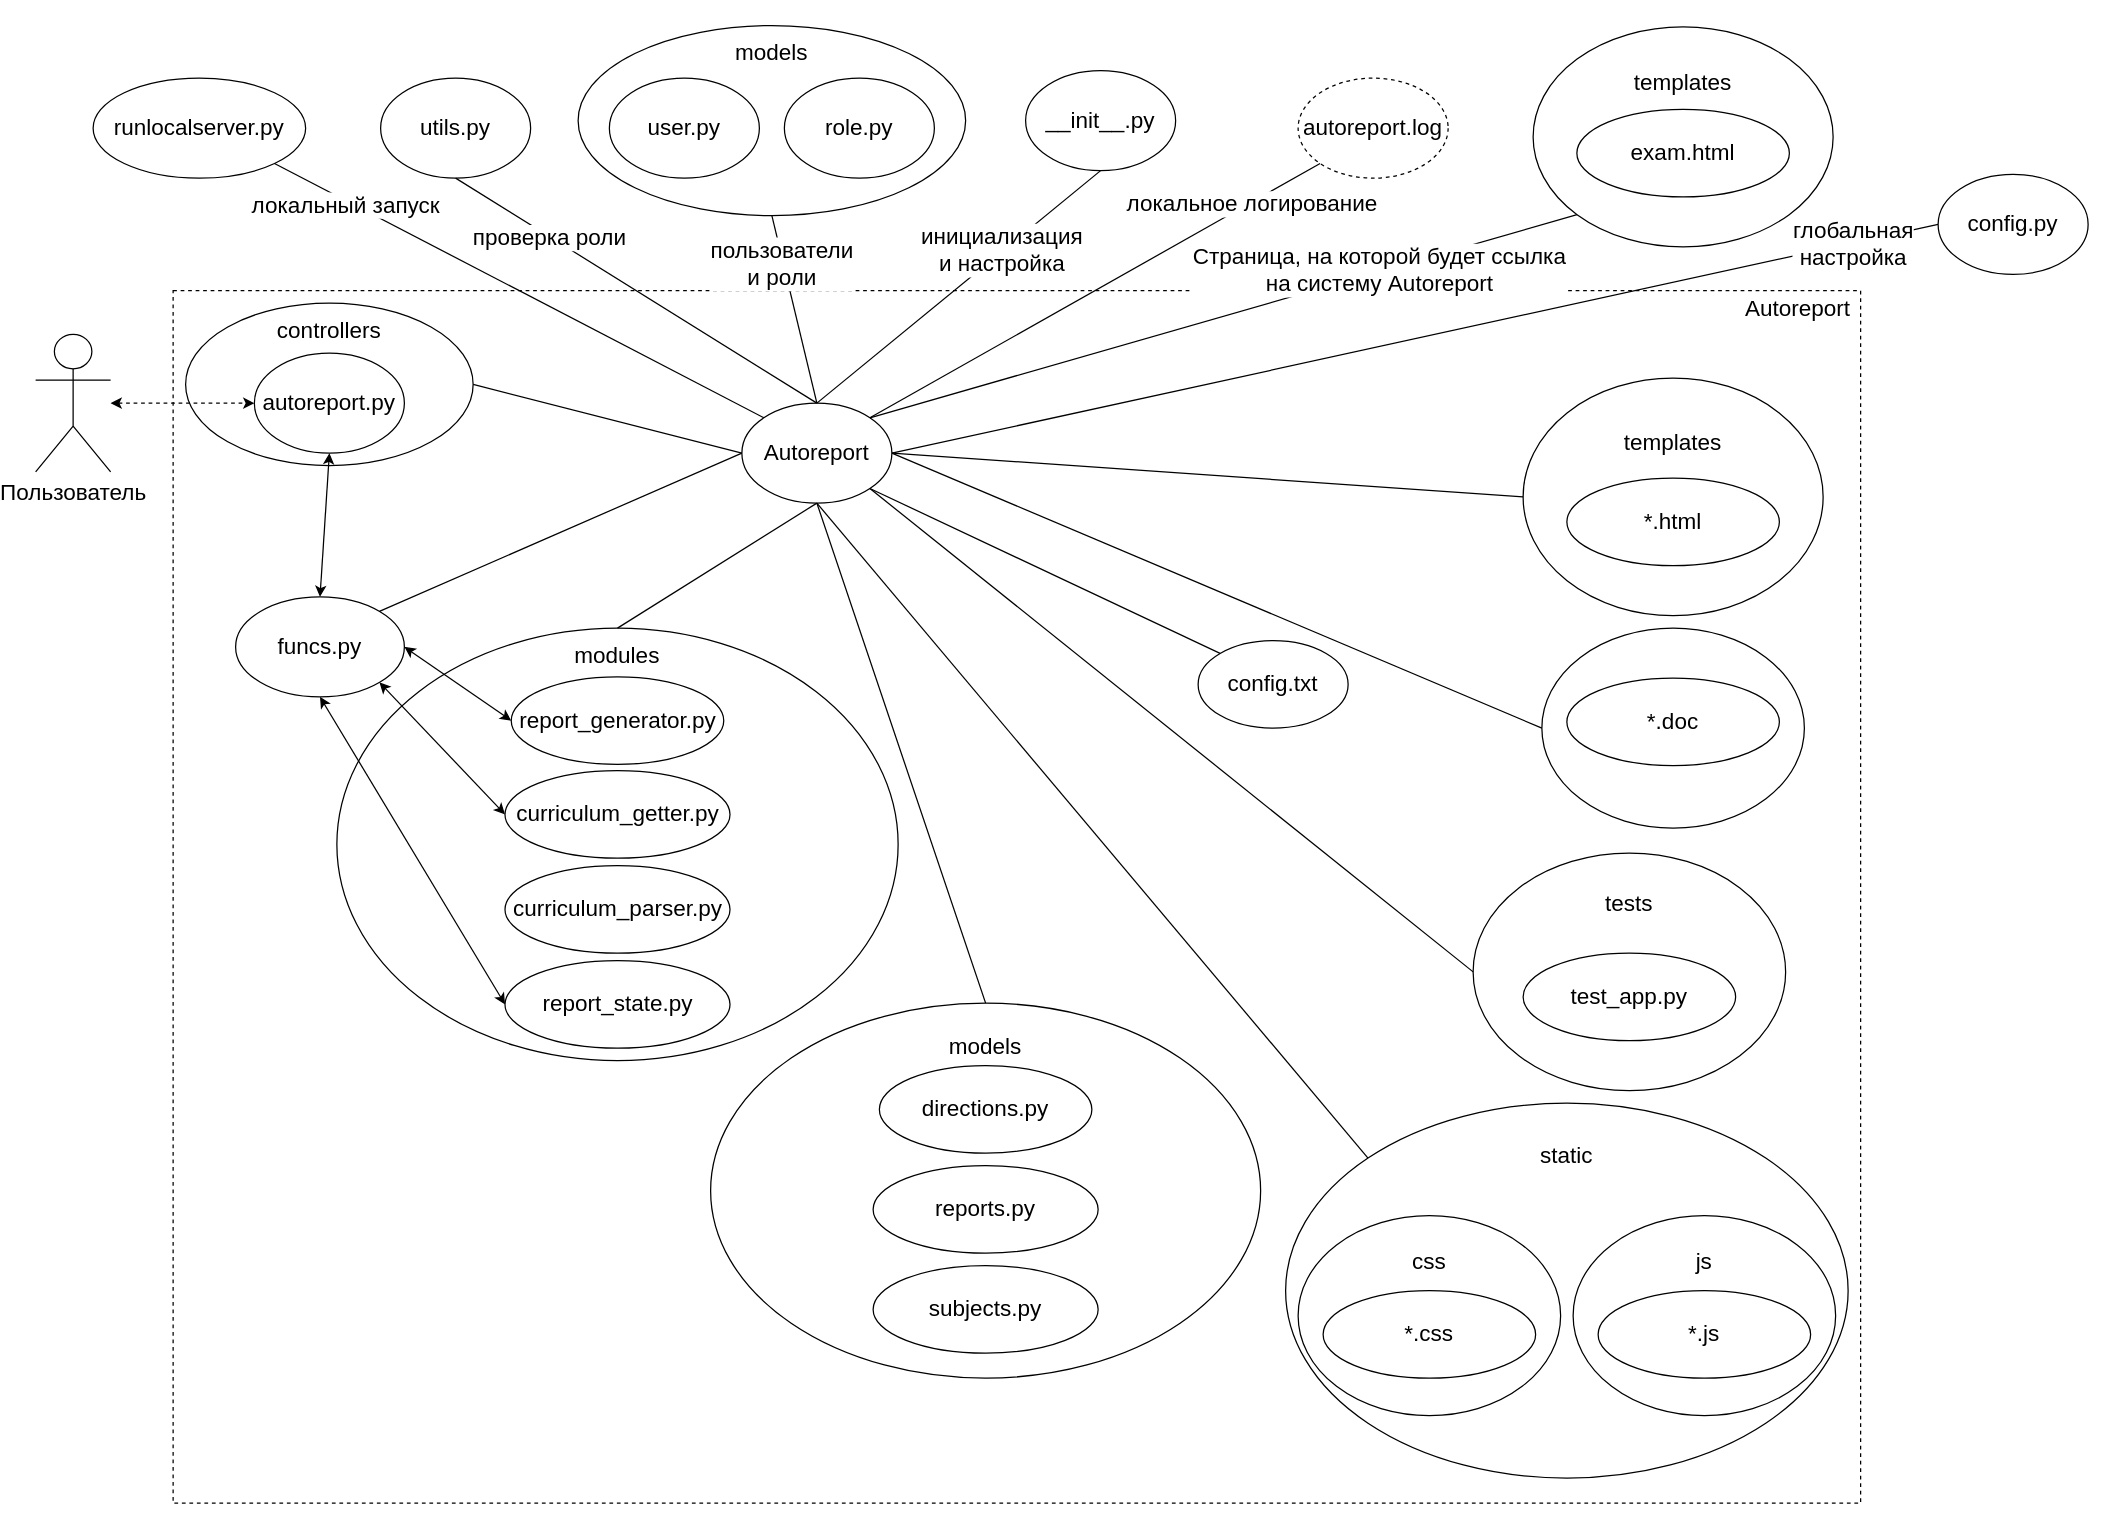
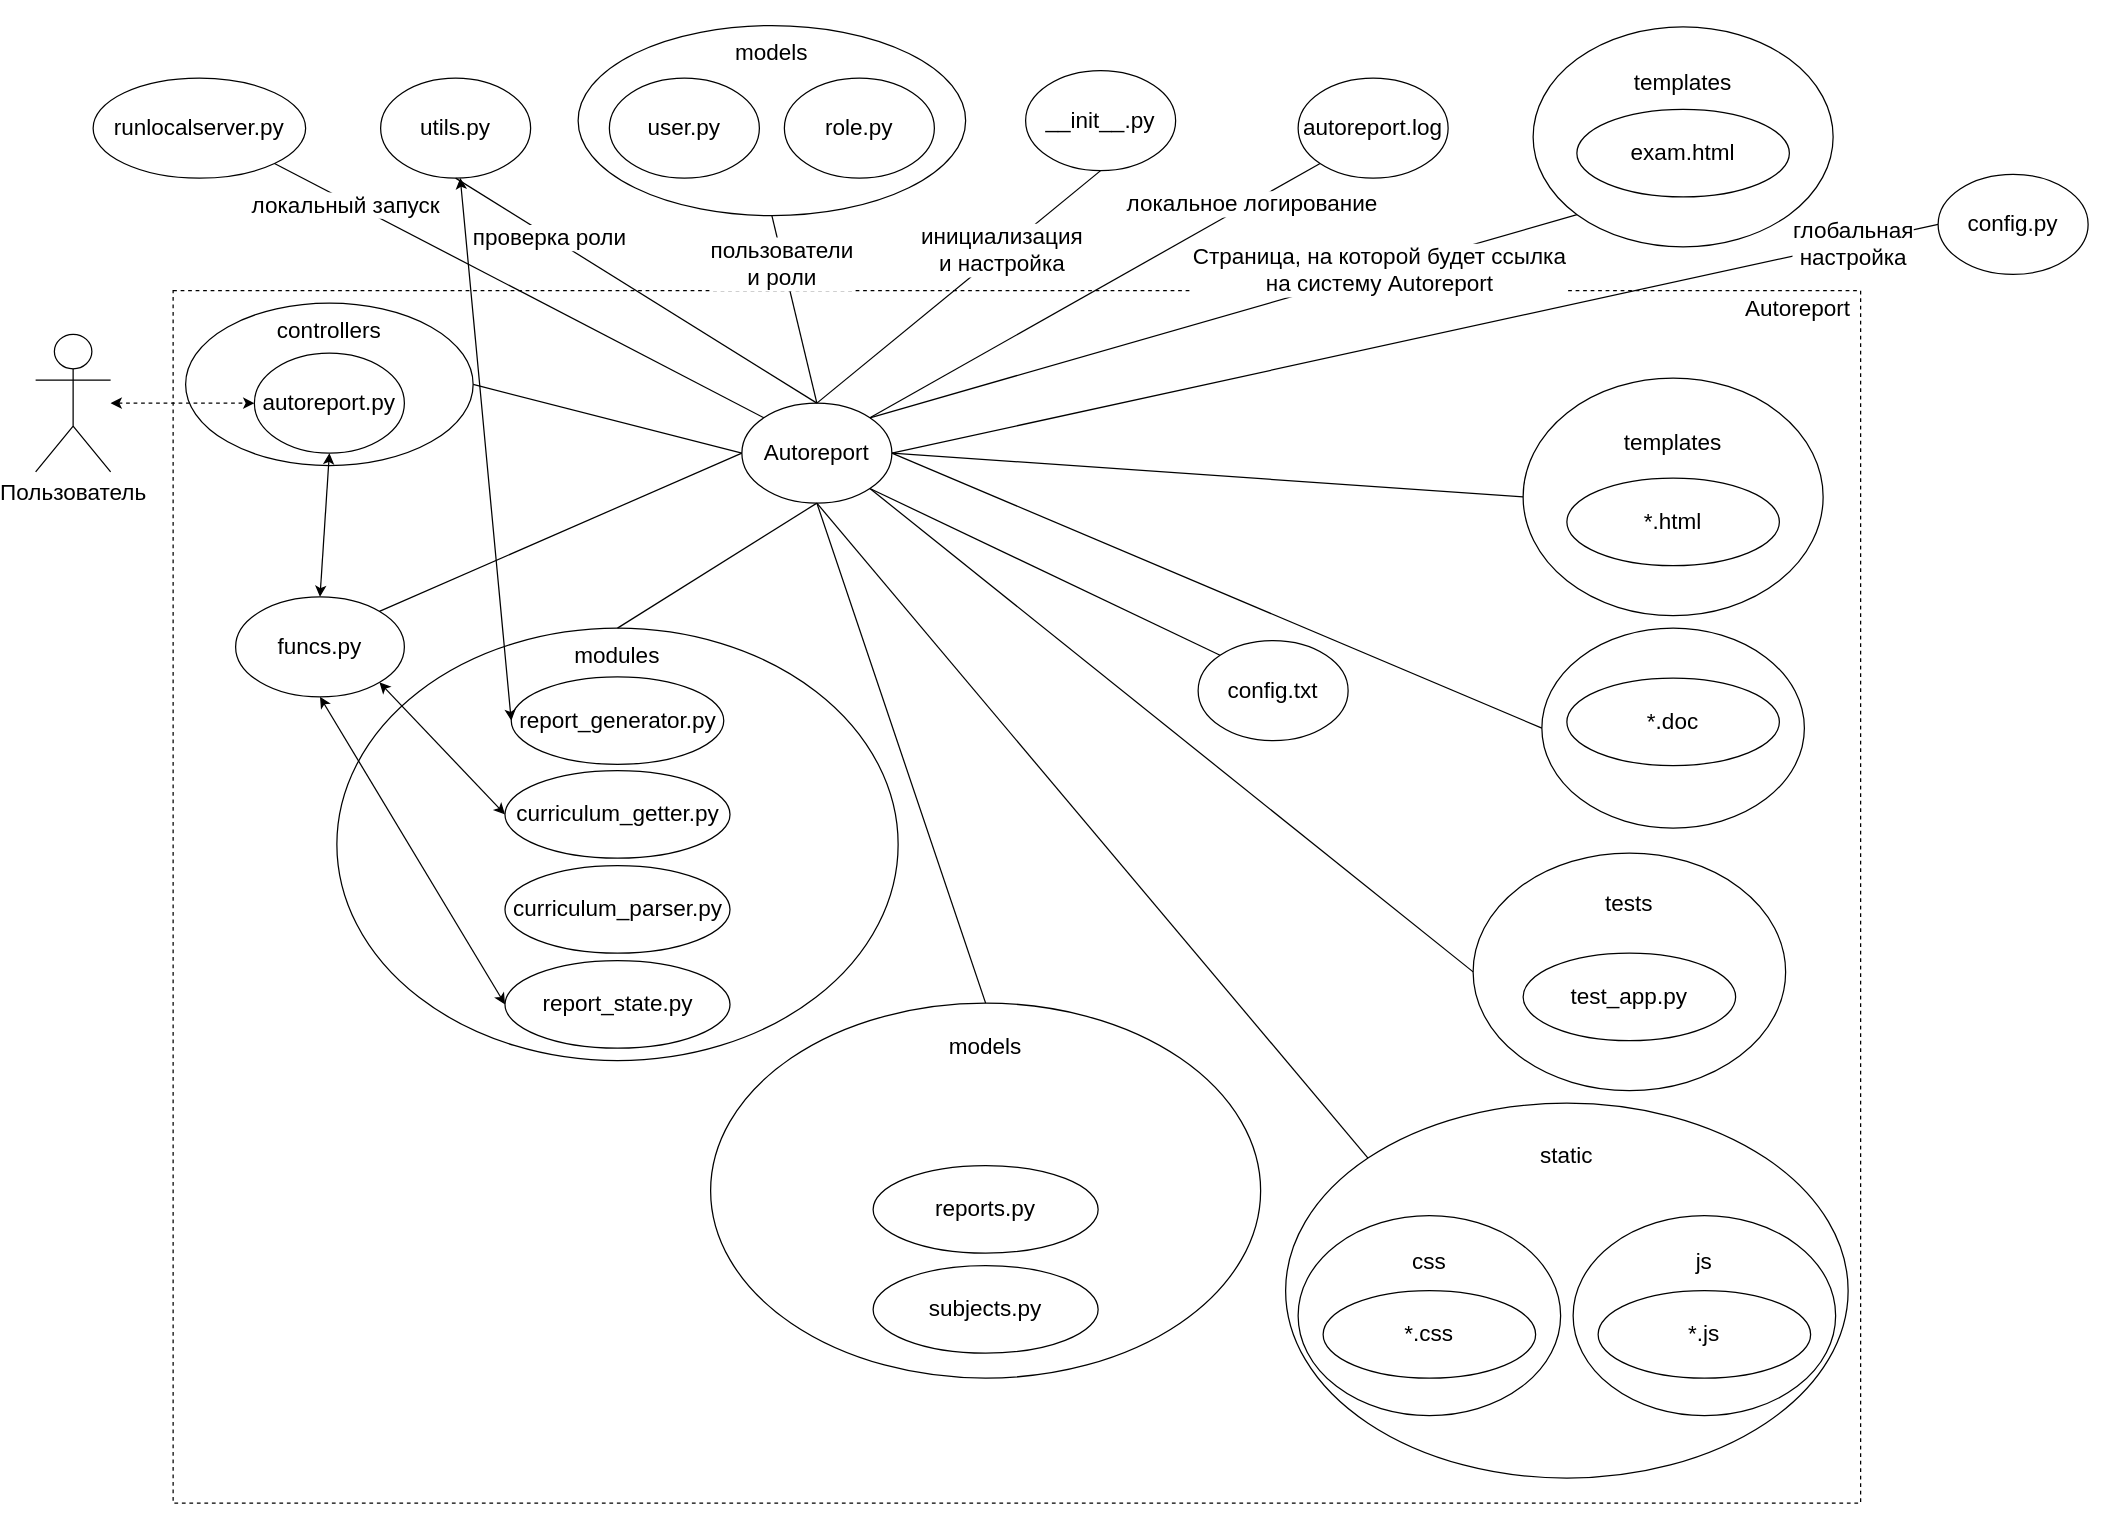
node "autoreport.log": style dashed -> solid
edge "funcs.py" -- "report_generator.py": now "utils.py" -- "report_generator.py"
node "config.txt": size 150x88 -> 150x100
node "directions.py": removed
